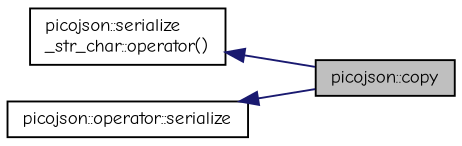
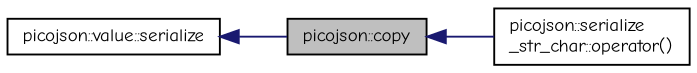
edge "picojson::copy" -> "picojson::serialize _str_char::operator()": reversed
node "picojson::operator::serialize": label "picojson::operator::serialize" -> "picojson::value::serialize"
